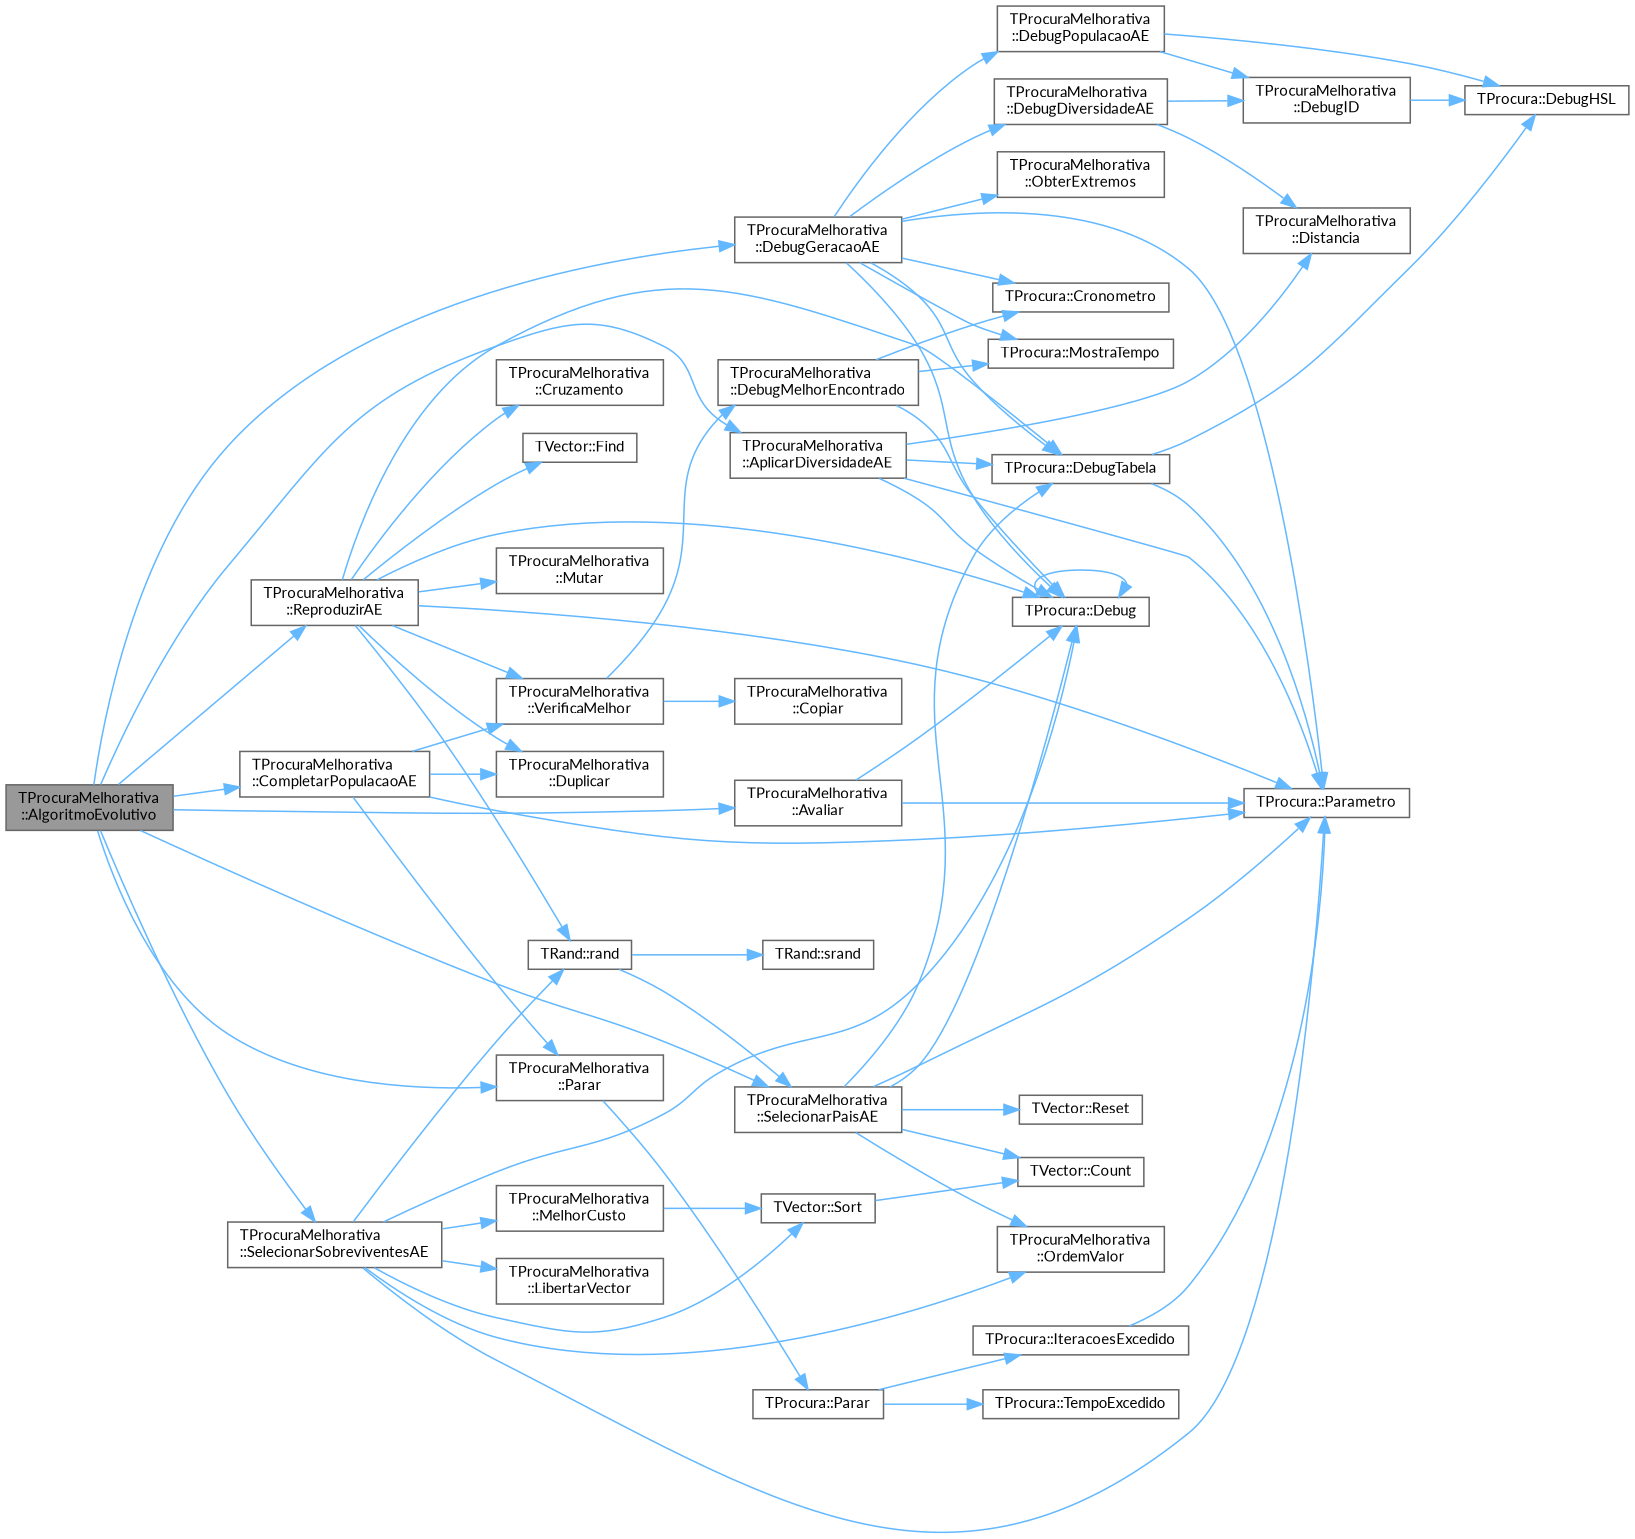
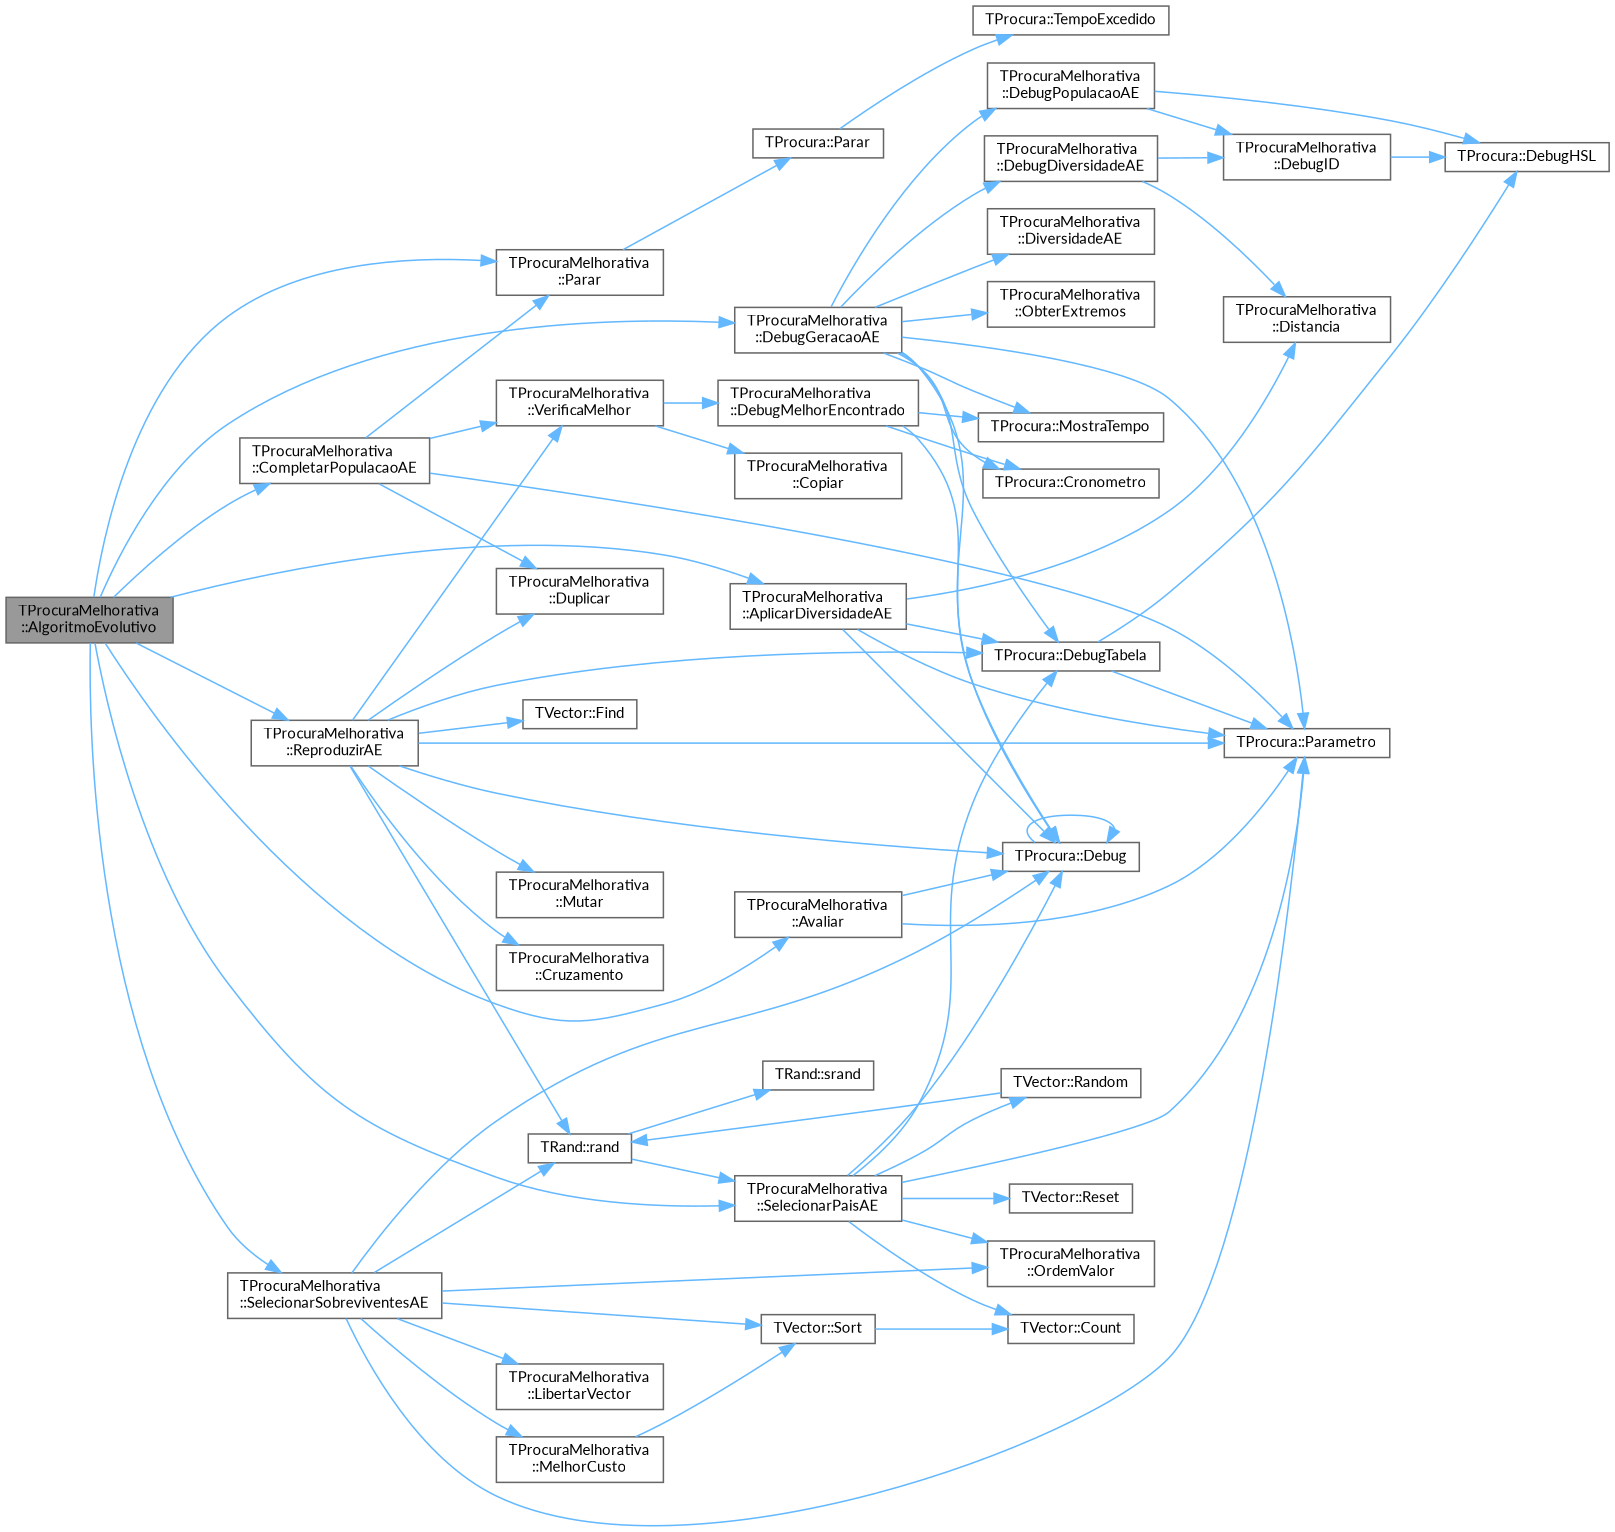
node "TProcuraMelhorativa ::DiversidadeAE": added
node "TVector::Random": added
node "TProcura::IteracoesExcedido": removed
